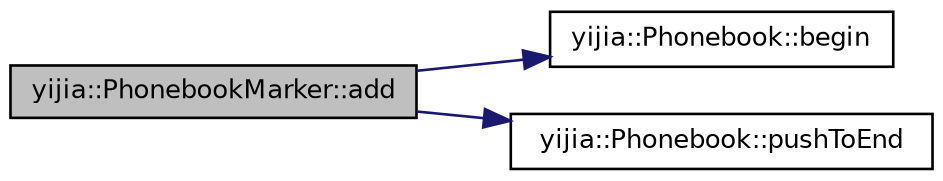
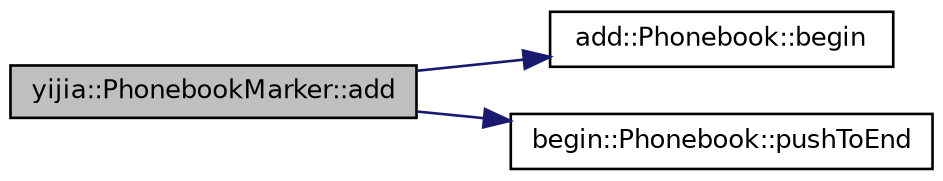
node "yijia::Phonebook::begin": label "yijia::Phonebook::begin" -> "add::Phonebook::begin"
node "yijia::Phonebook::pushToEnd": label "yijia::Phonebook::pushToEnd" -> "begin::Phonebook::pushToEnd"
